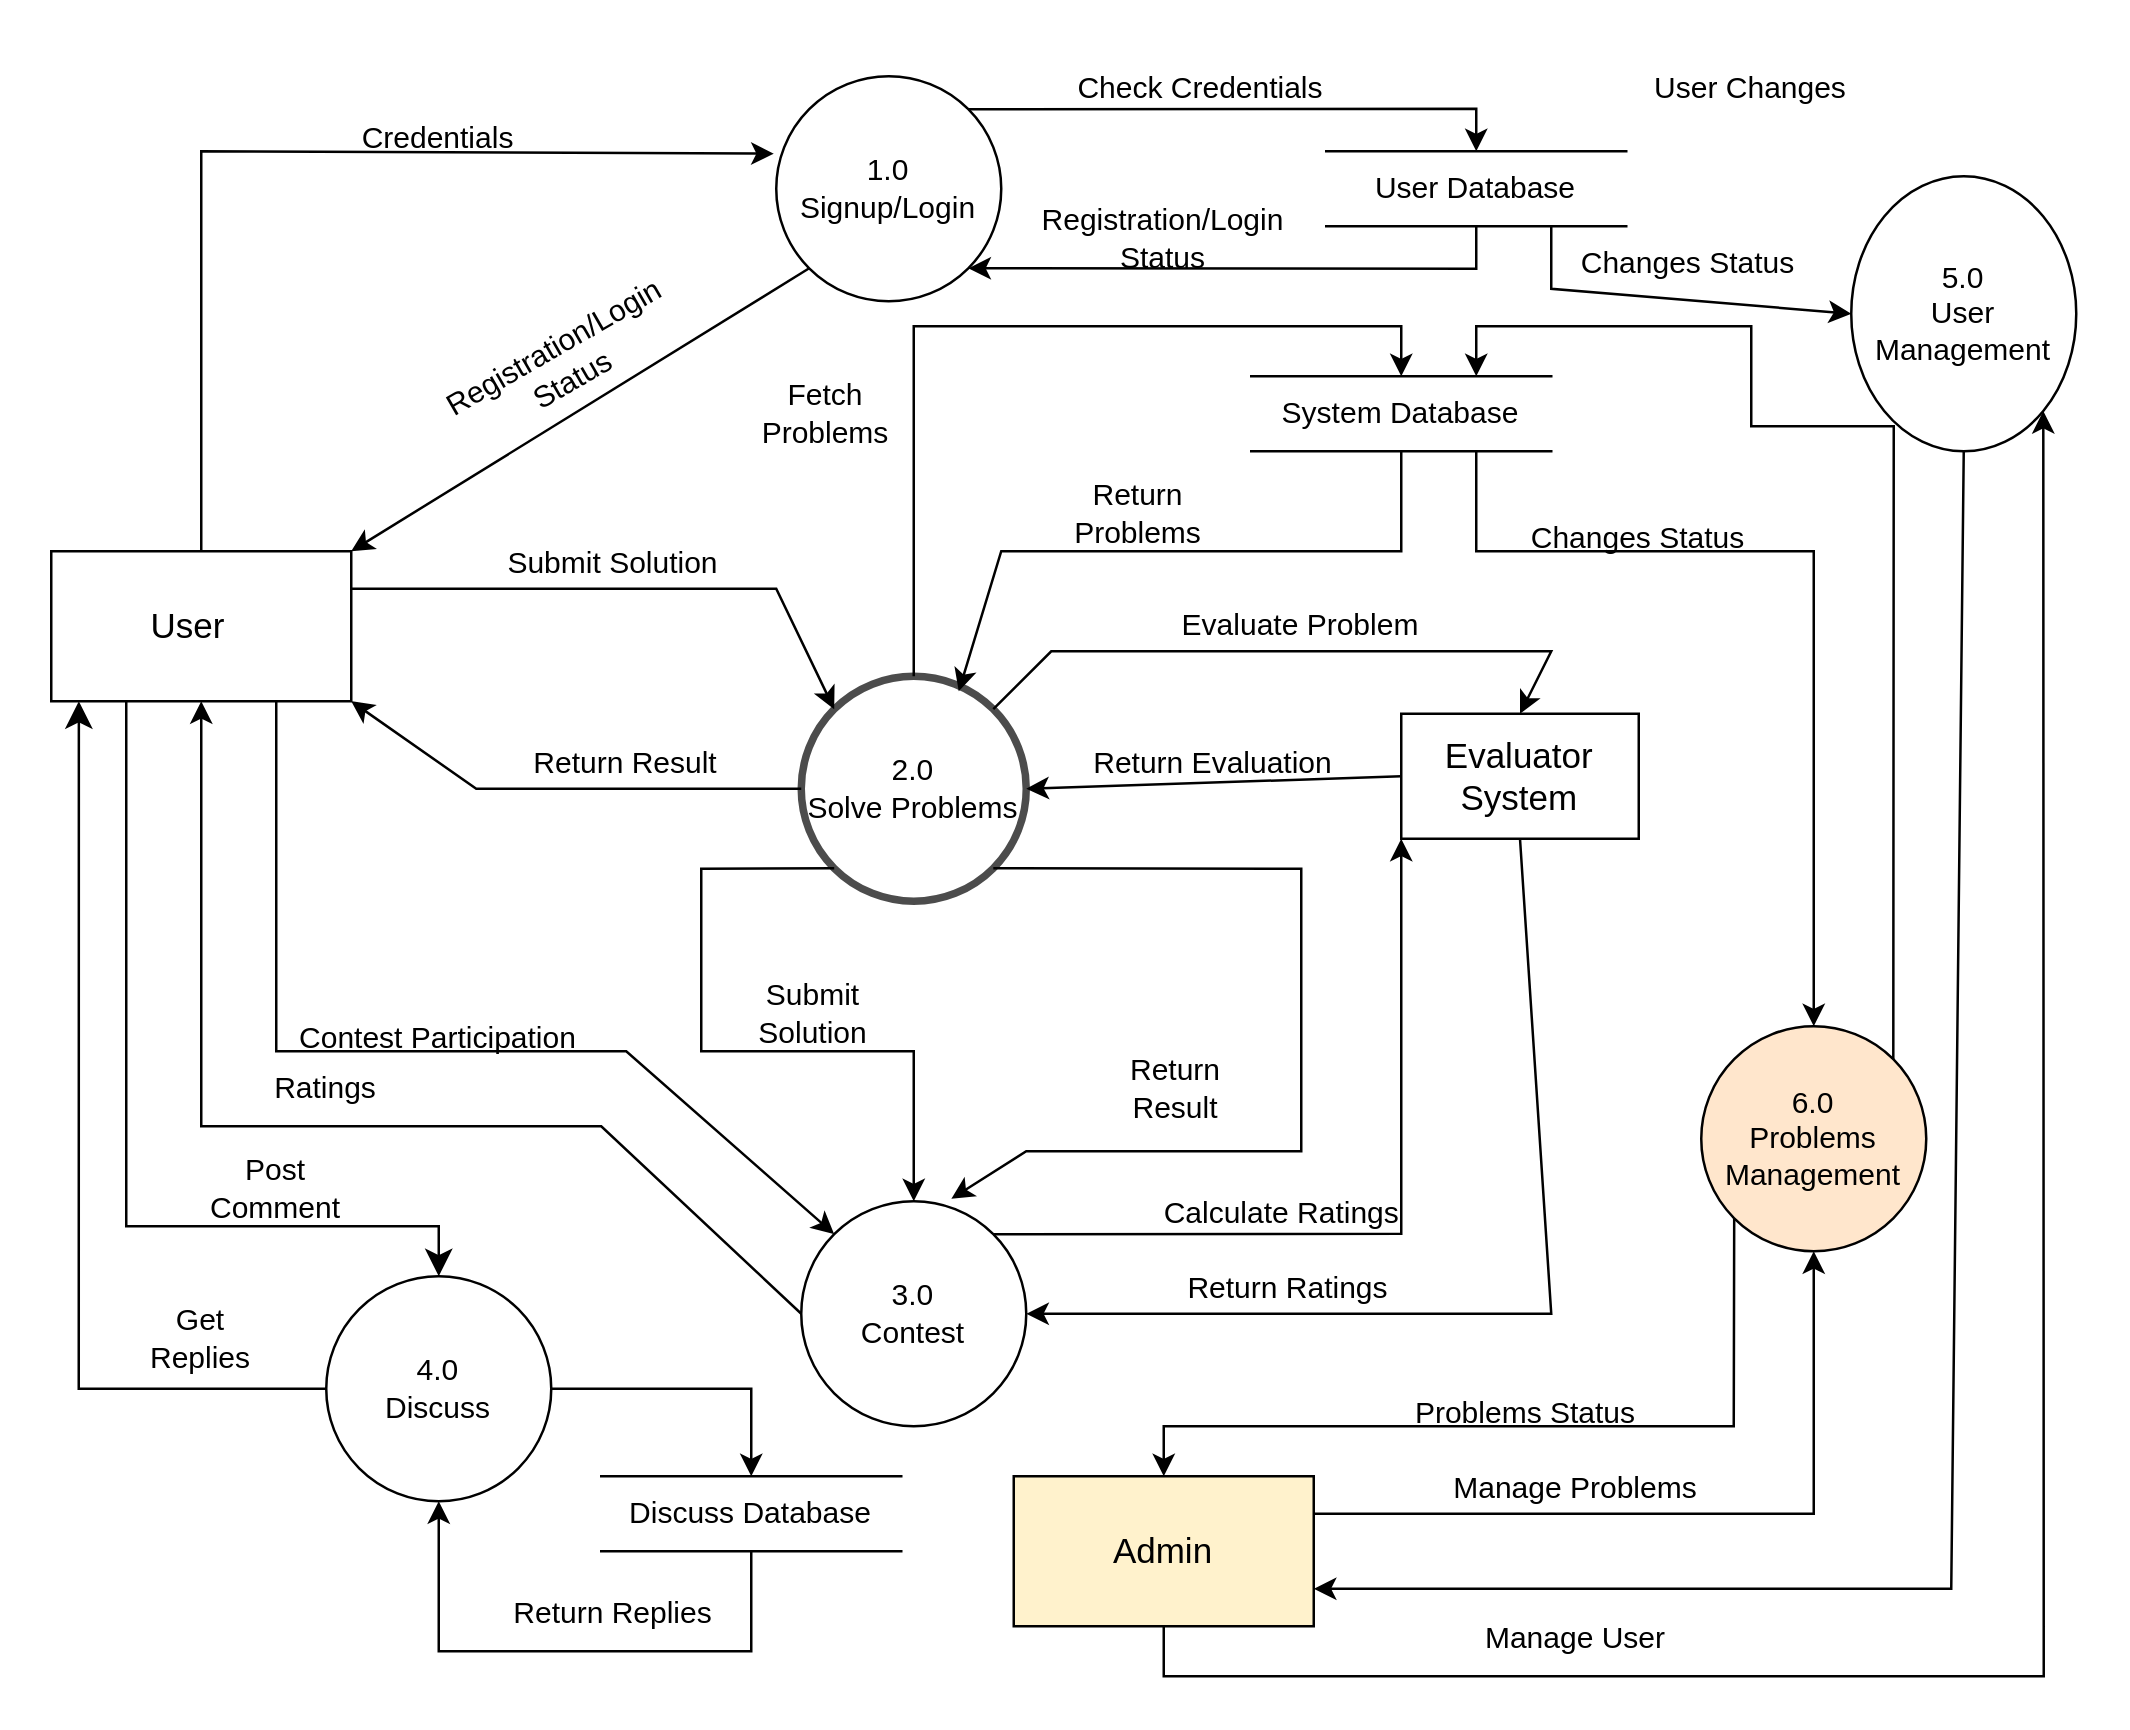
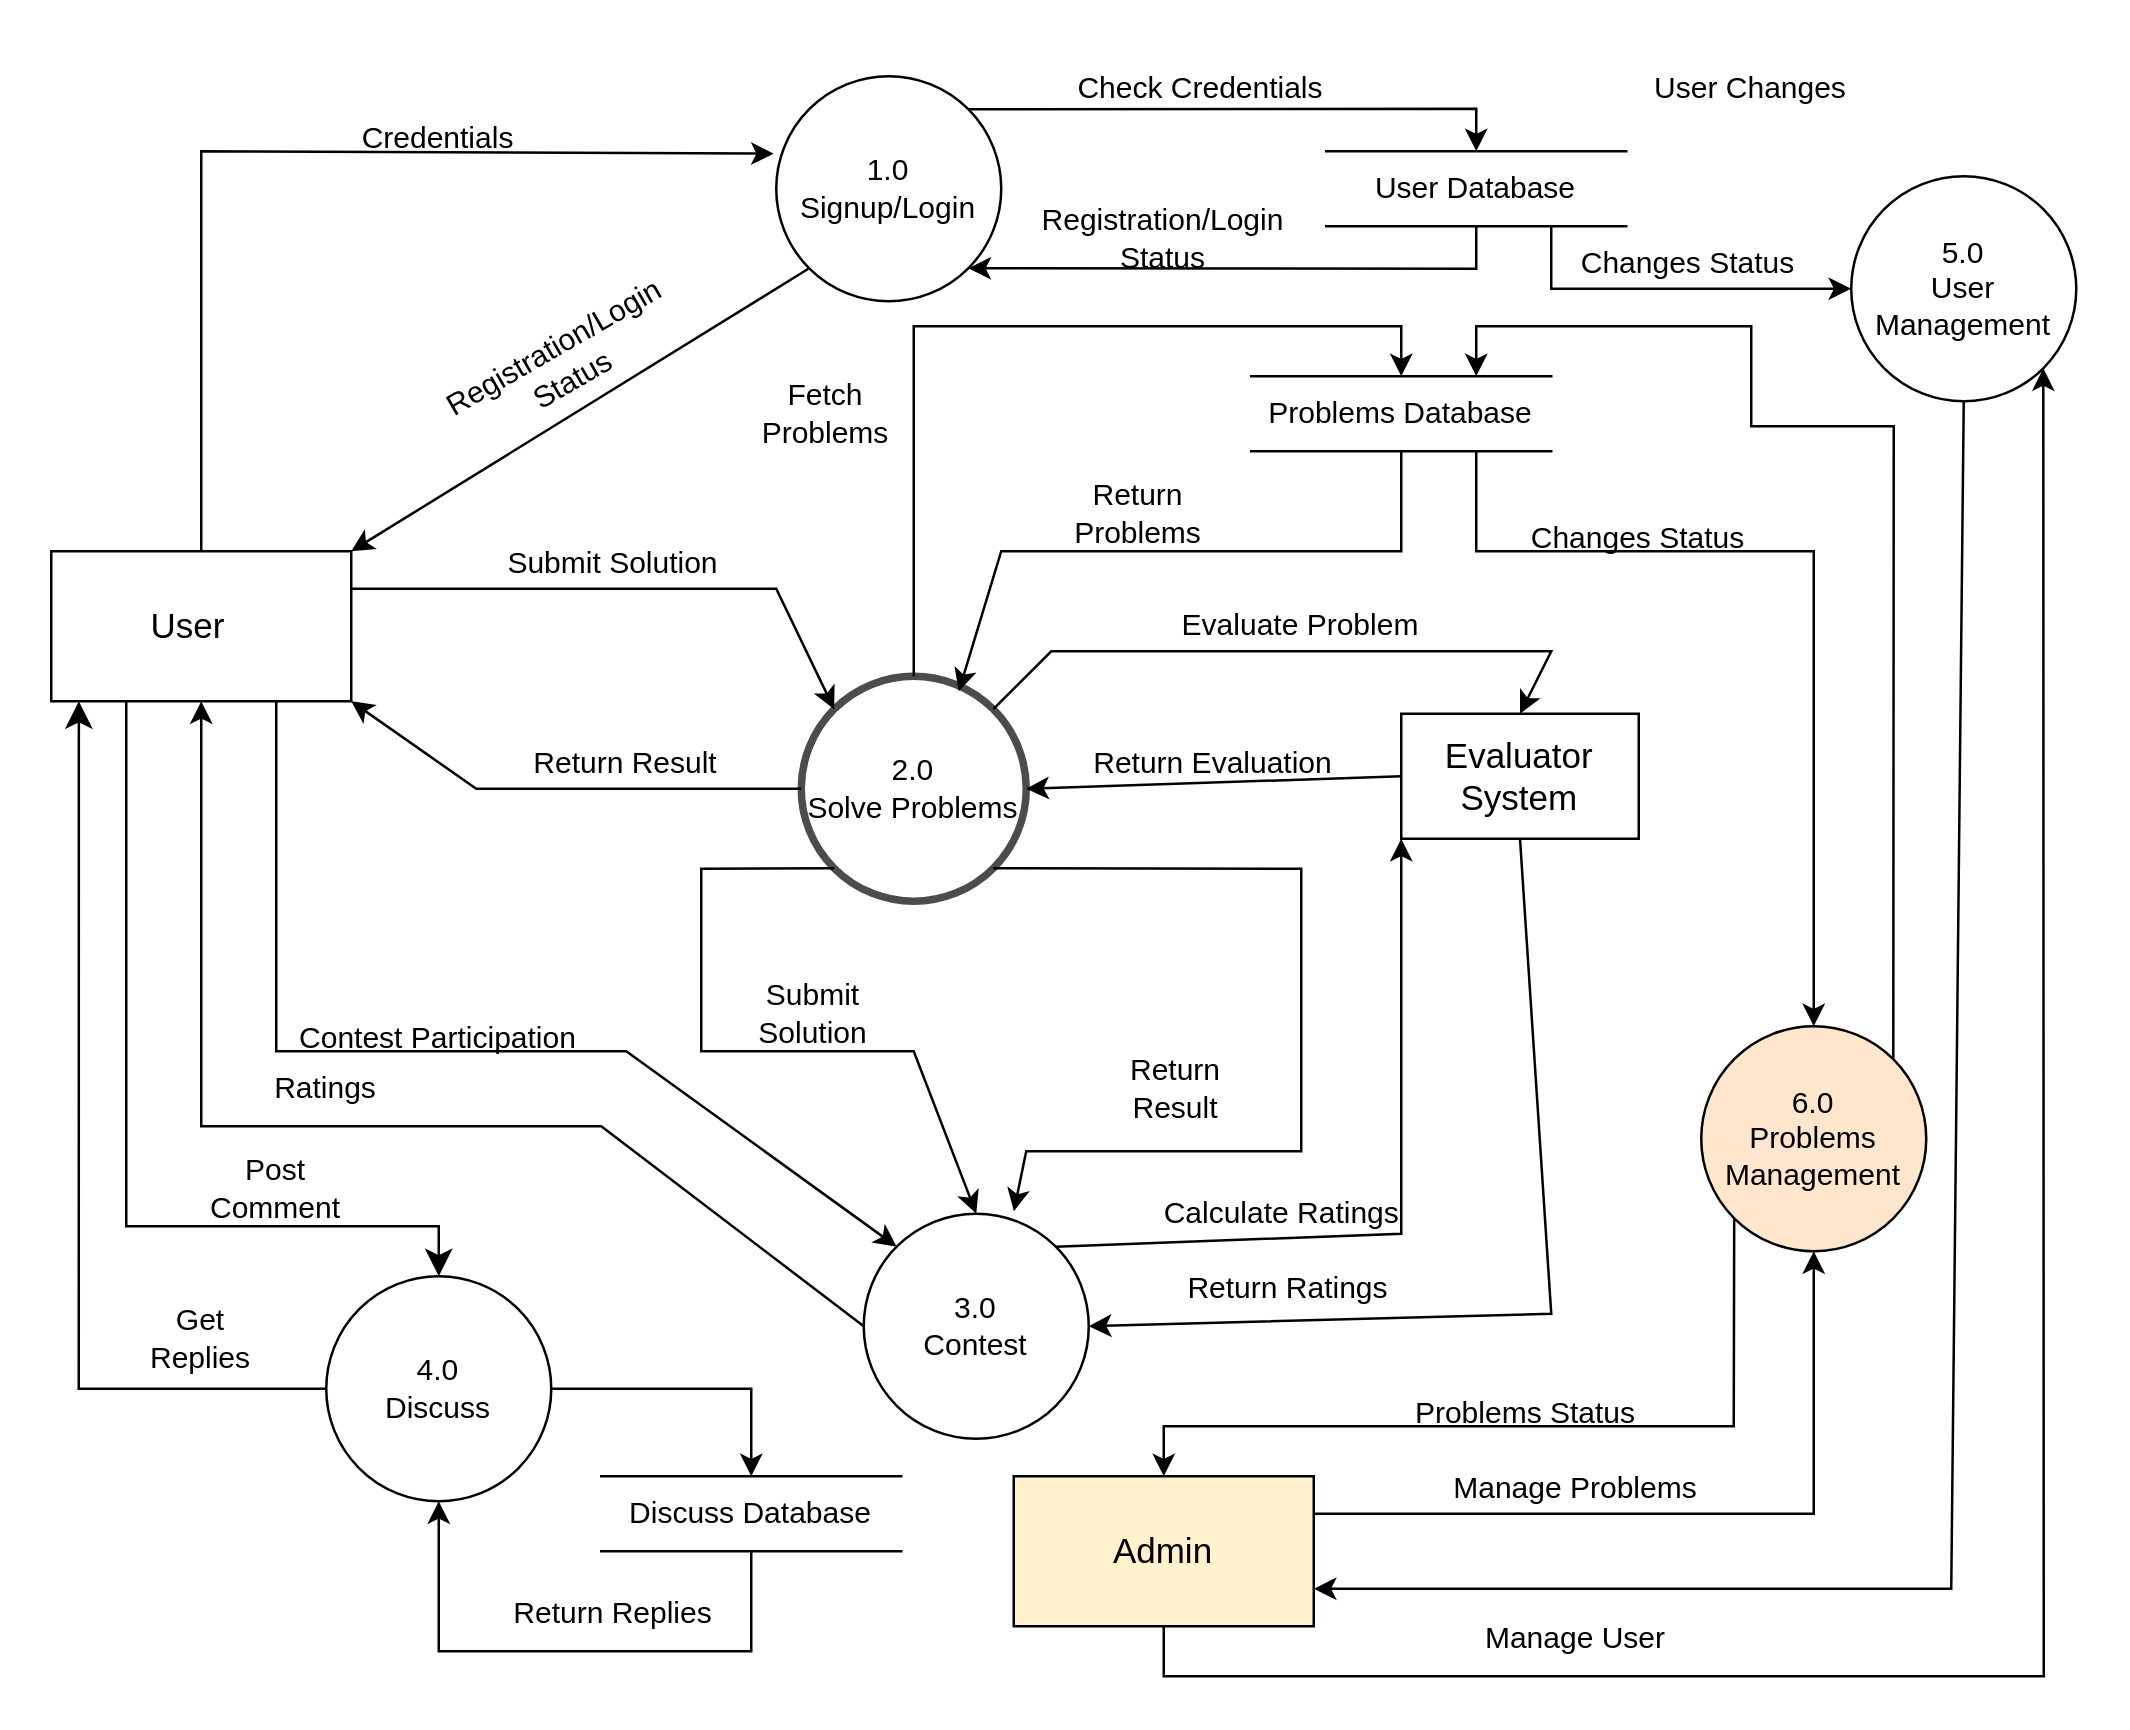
node "5.0 User Management": size 225x275 -> 225x225
node "System Database": label "System Database" -> "Problems Database"
node "3.0 Contest": moved (914, 1314) -> (976, 1326)
